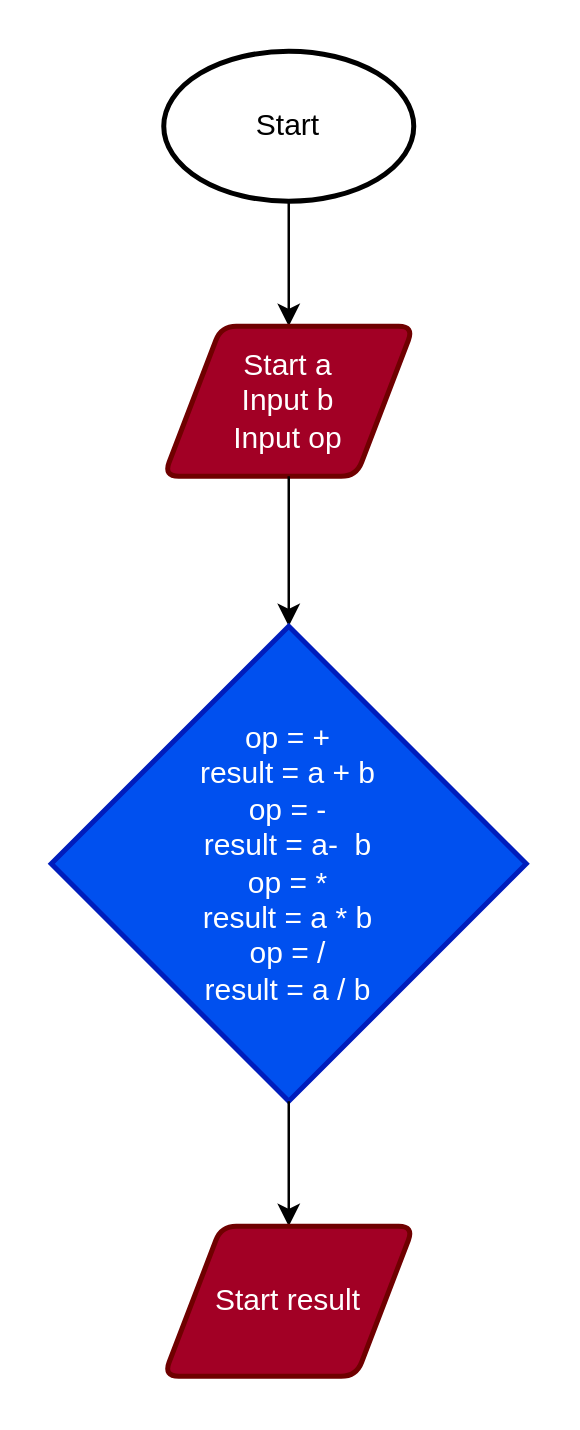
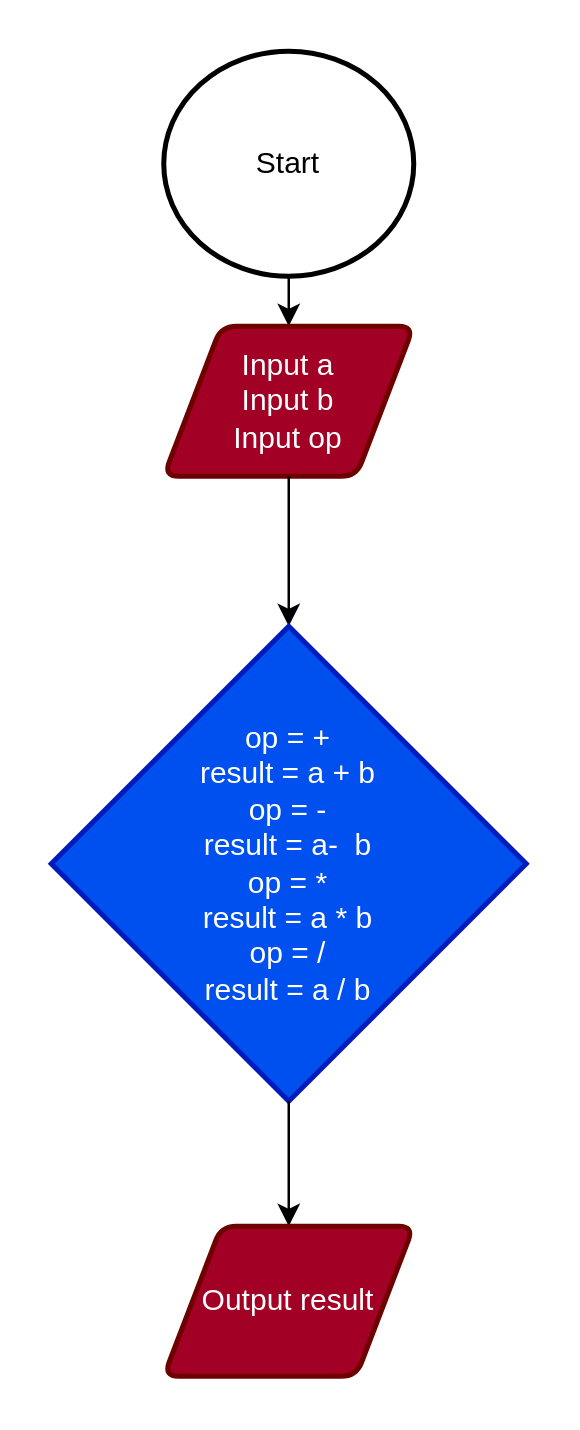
node "Start": size 250x150 -> 250x225
node "Start a Input b Input op": label "Start a Input b Input op" -> "Input a Input b Input op"
node "Start result": label "Start result" -> "Output result"
